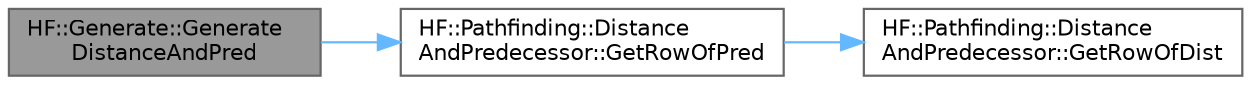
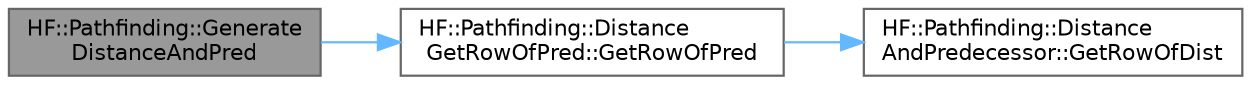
node "HF::Generate::Generate DistanceAndPred": label "HF::Generate::Generate DistanceAndPred" -> "HF::Pathfinding::Generate DistanceAndPred"
node "HF::Pathfinding::Distance AndPredecessor::GetRowOfPred": label "HF::Pathfinding::Distance AndPredecessor::GetRowOfPred" -> "HF::Pathfinding::Distance GetRowOfPred::GetRowOfPred"
